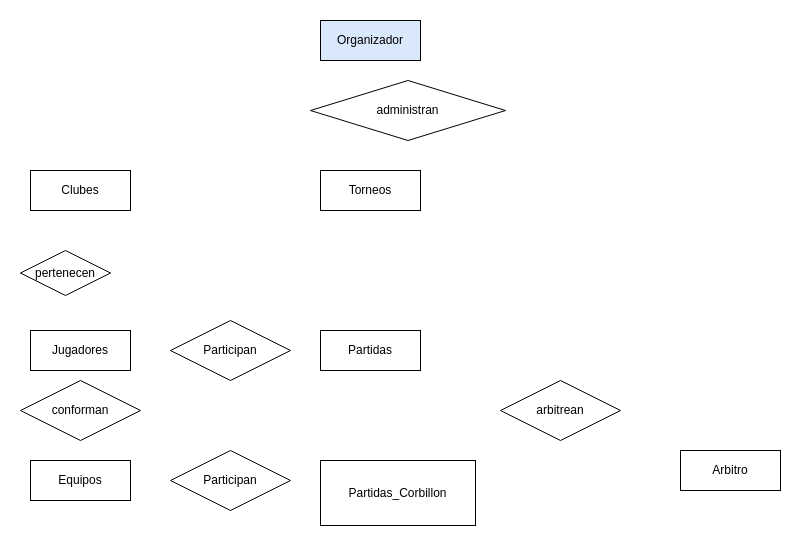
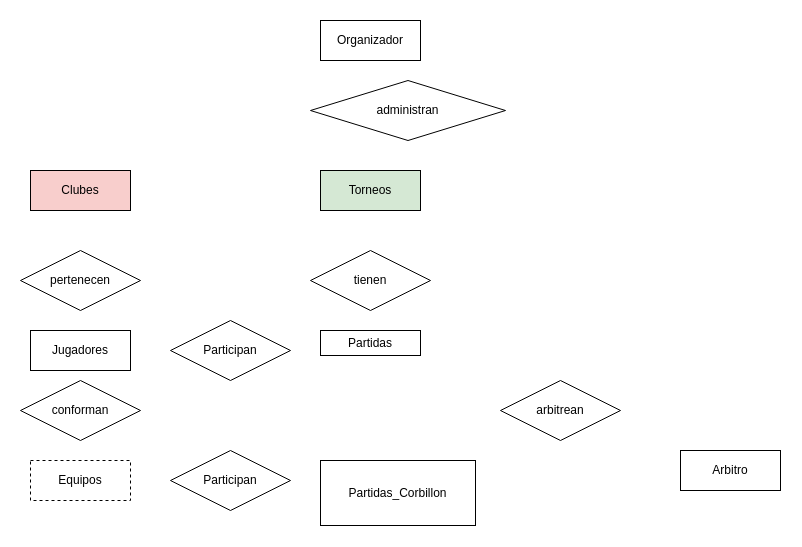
node "Organizador": fillcolor #dae8fc -> #ffffff
node "Clubes": fillcolor #ffffff -> #f8cecc
node "Torneos": fillcolor #ffffff -> #d5e8d4
node "pertenecen": size 90x45 -> 120x60
node "tienen": added
node "Partidas": size 100x40 -> 100x25
node "Equipos": style solid -> dashed
